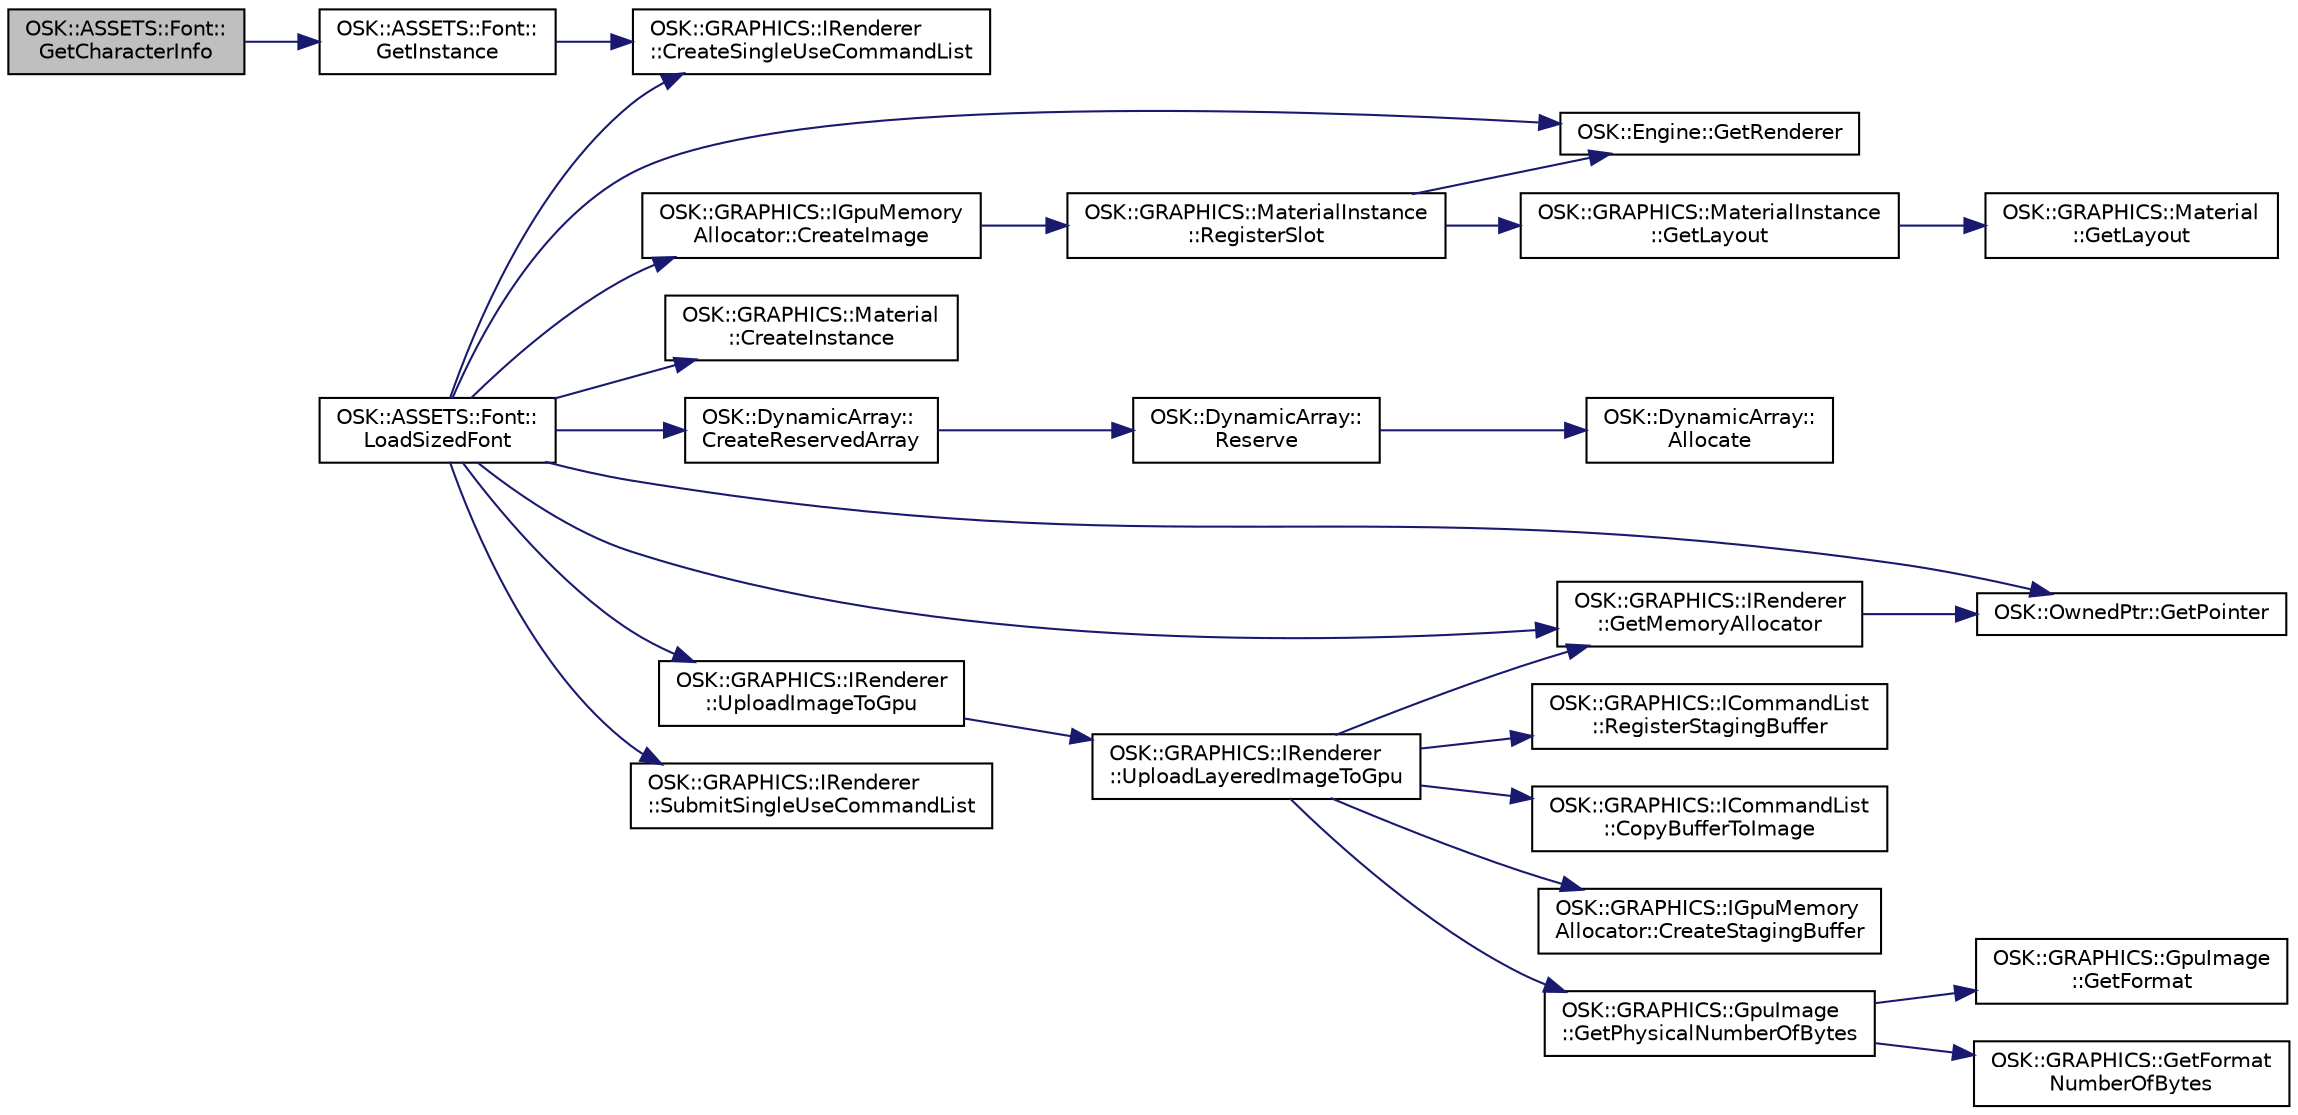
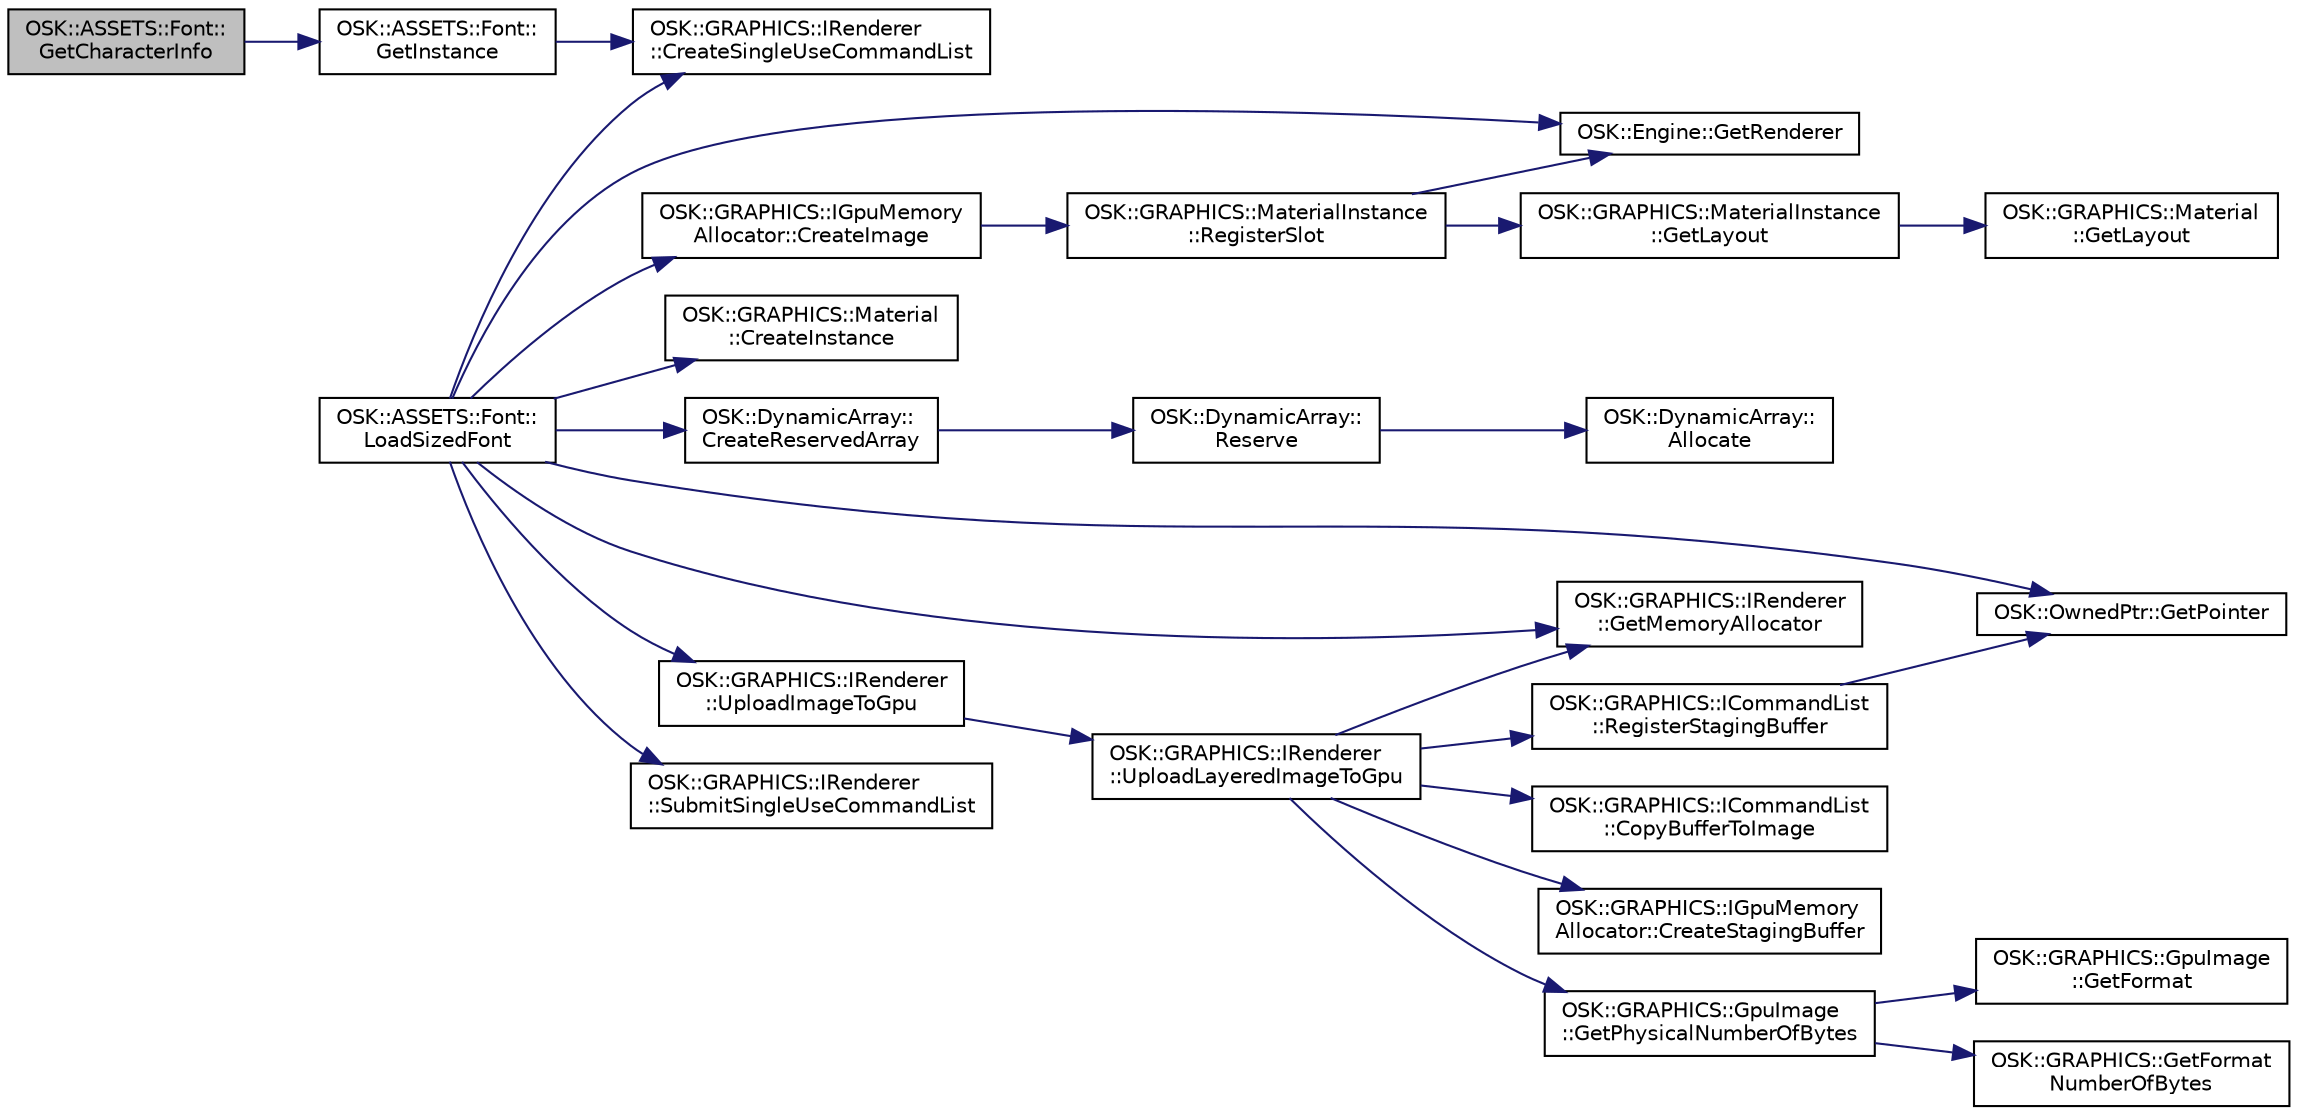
edge "OSK::GRAPHICS::IRenderer ::GetMemoryAllocator" -> "OSK::OwnedPtr::GetPointer": now "OSK::GRAPHICS::ICommandList ::RegisterStagingBuffer" -> "OSK::OwnedPtr::GetPointer"
